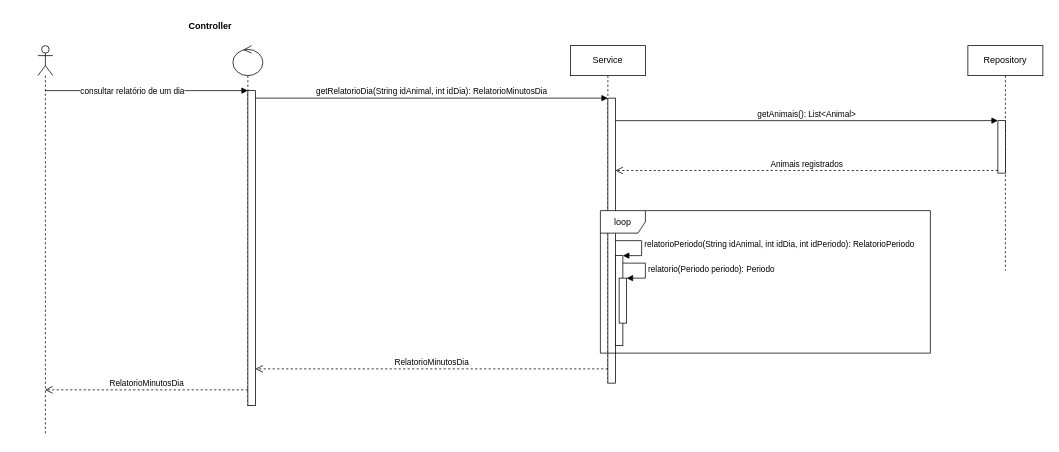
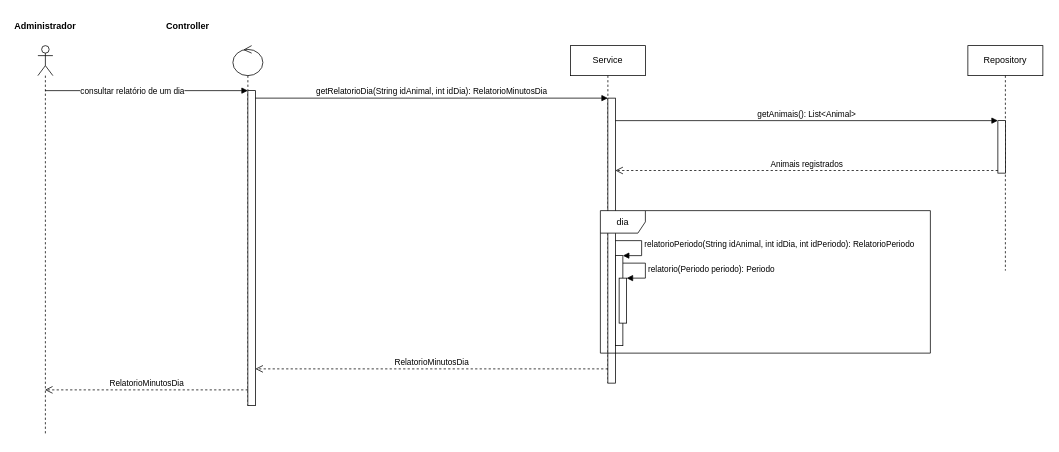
node "Administrador": added
node "Controller": moved (210, 25) -> (188, 25)
node "loop": label "loop" -> "dia"
